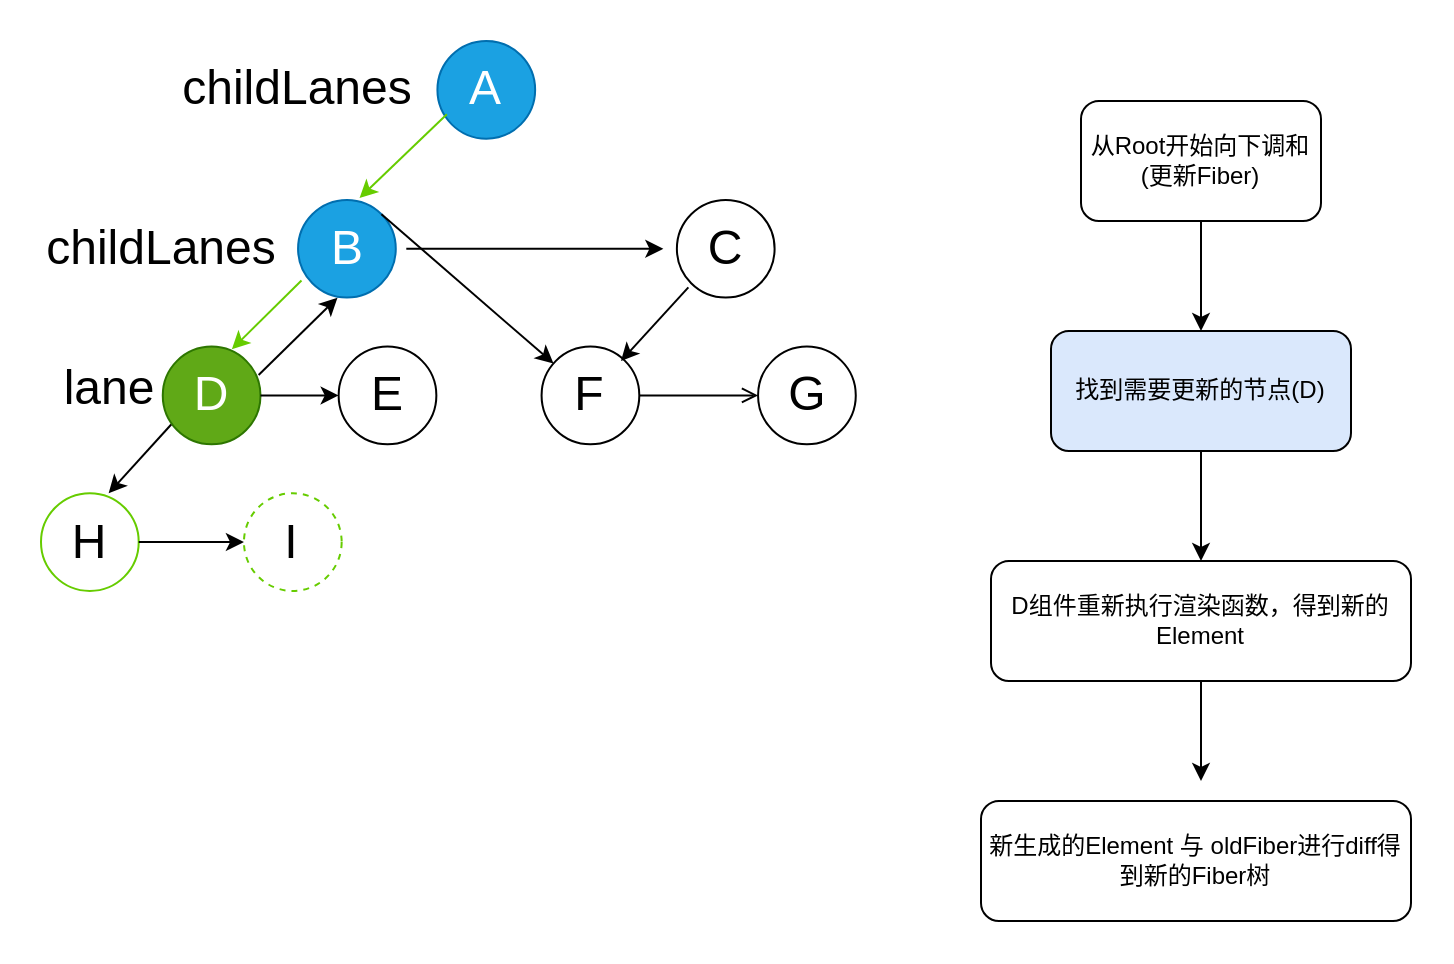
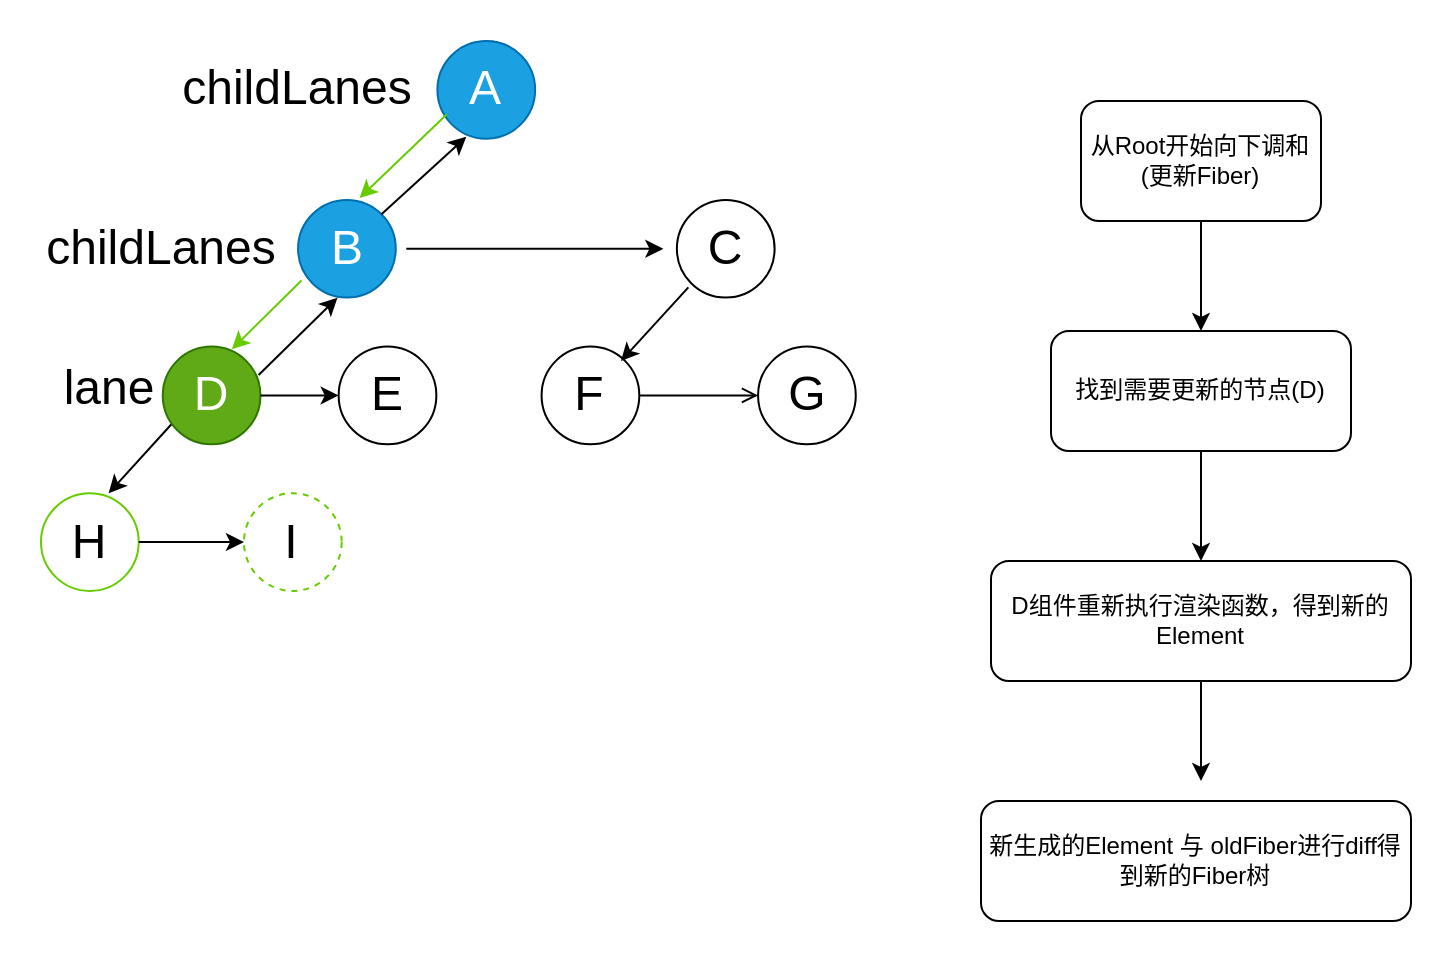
edge "B" -> "F": now "B" -> "A"
node "找到需要更新的节点(D)": fillcolor #dae8fc -> #ffffff
